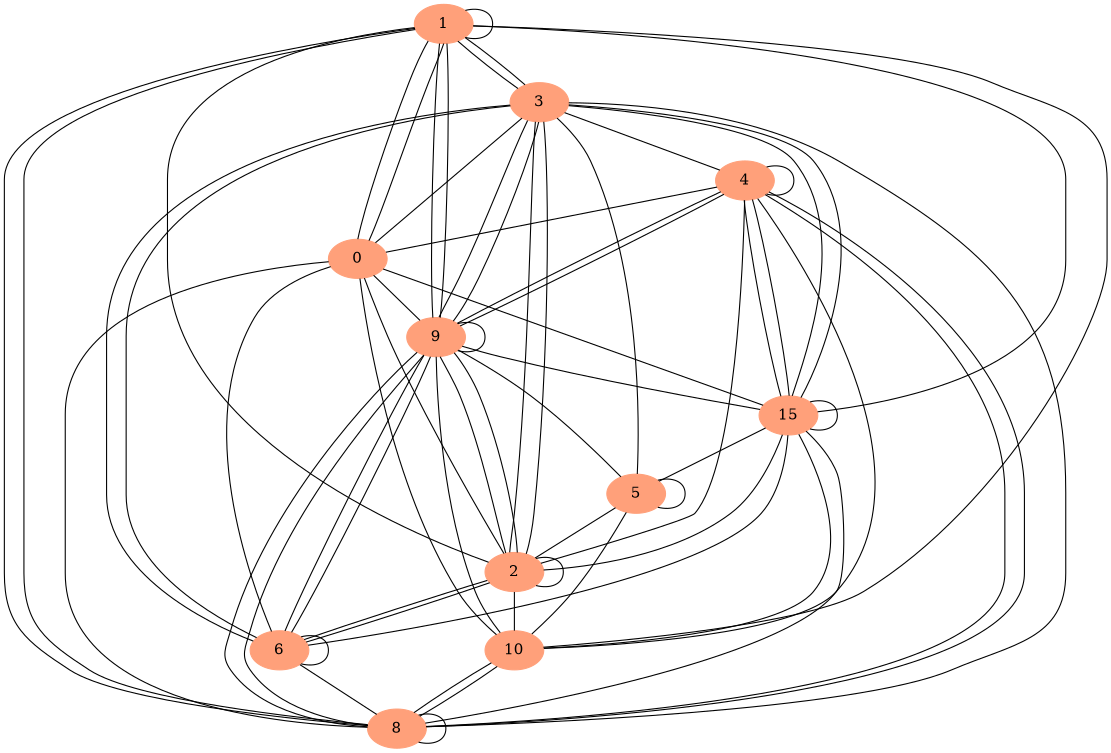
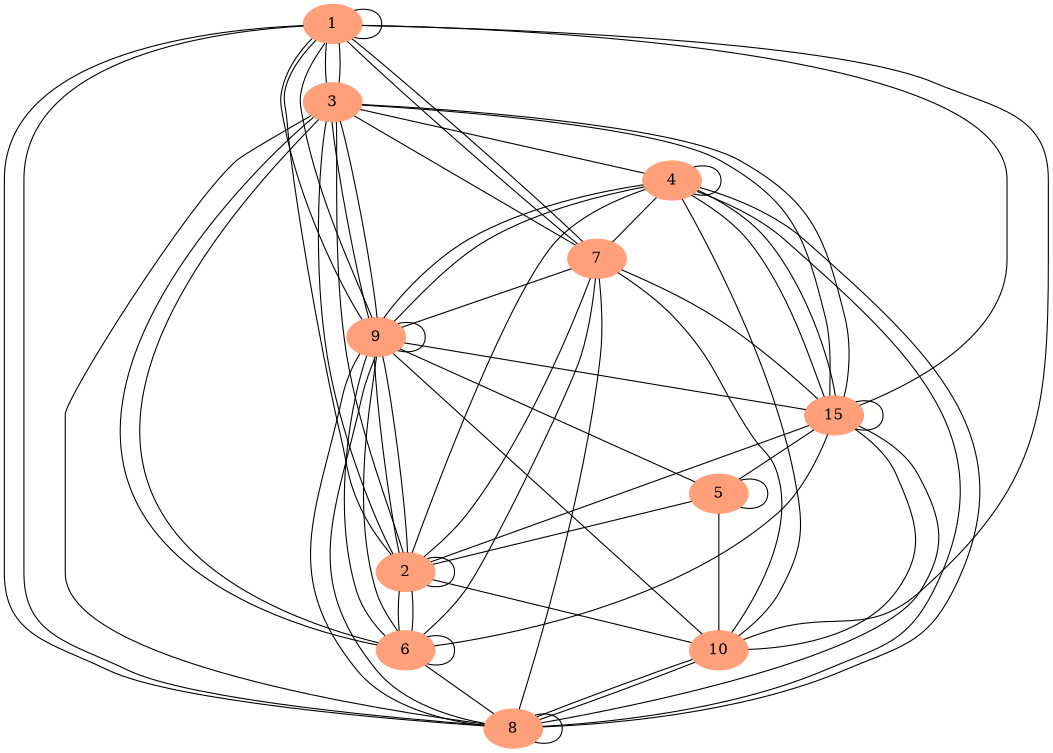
node "0": label "0" -> "7"
edge "3" -- "5": removed
